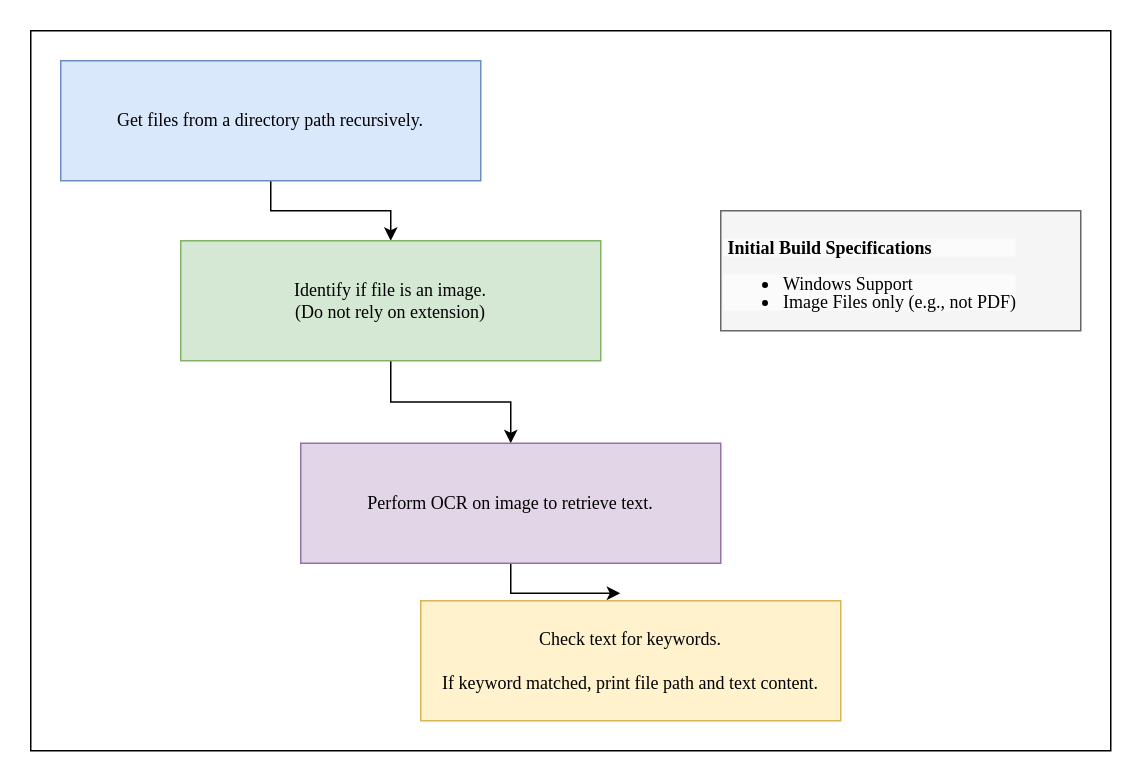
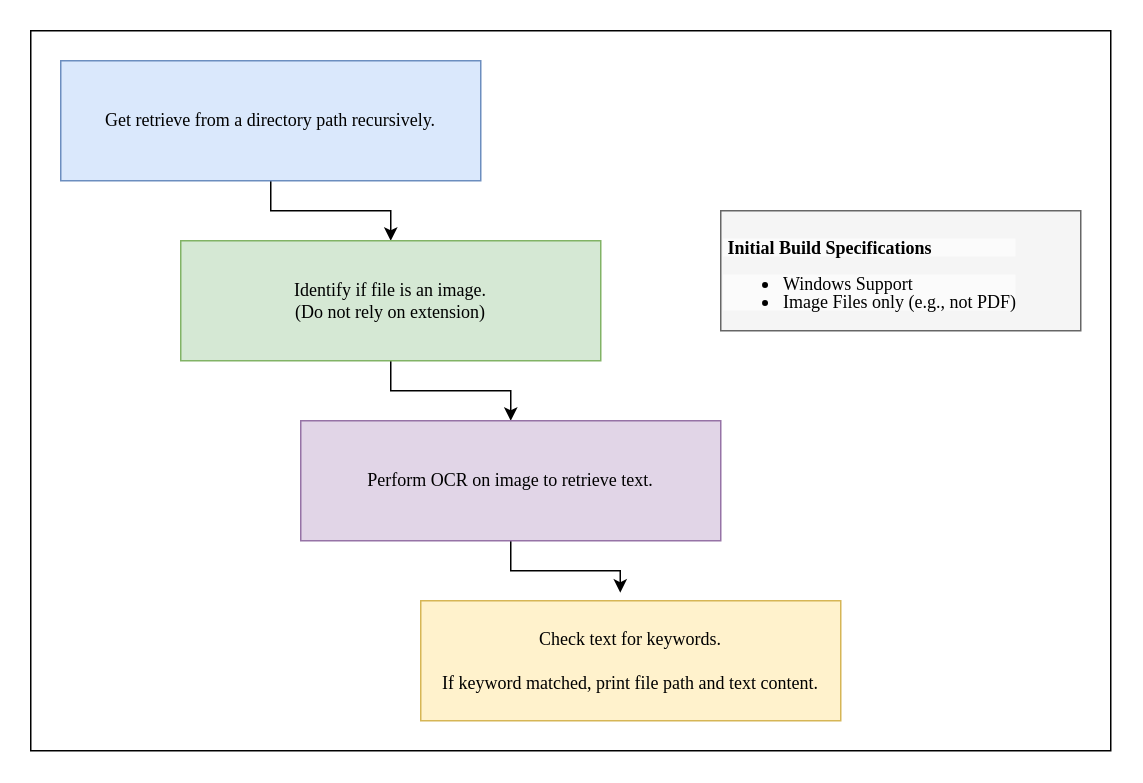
node "Get files from a directory path recursively.": label "Get files from a directory path recursively." -> "Get retrieve from a directory path recursively."
node "Perform OCR on image to retrieve text.": moved (511, 503) -> (511, 481)
